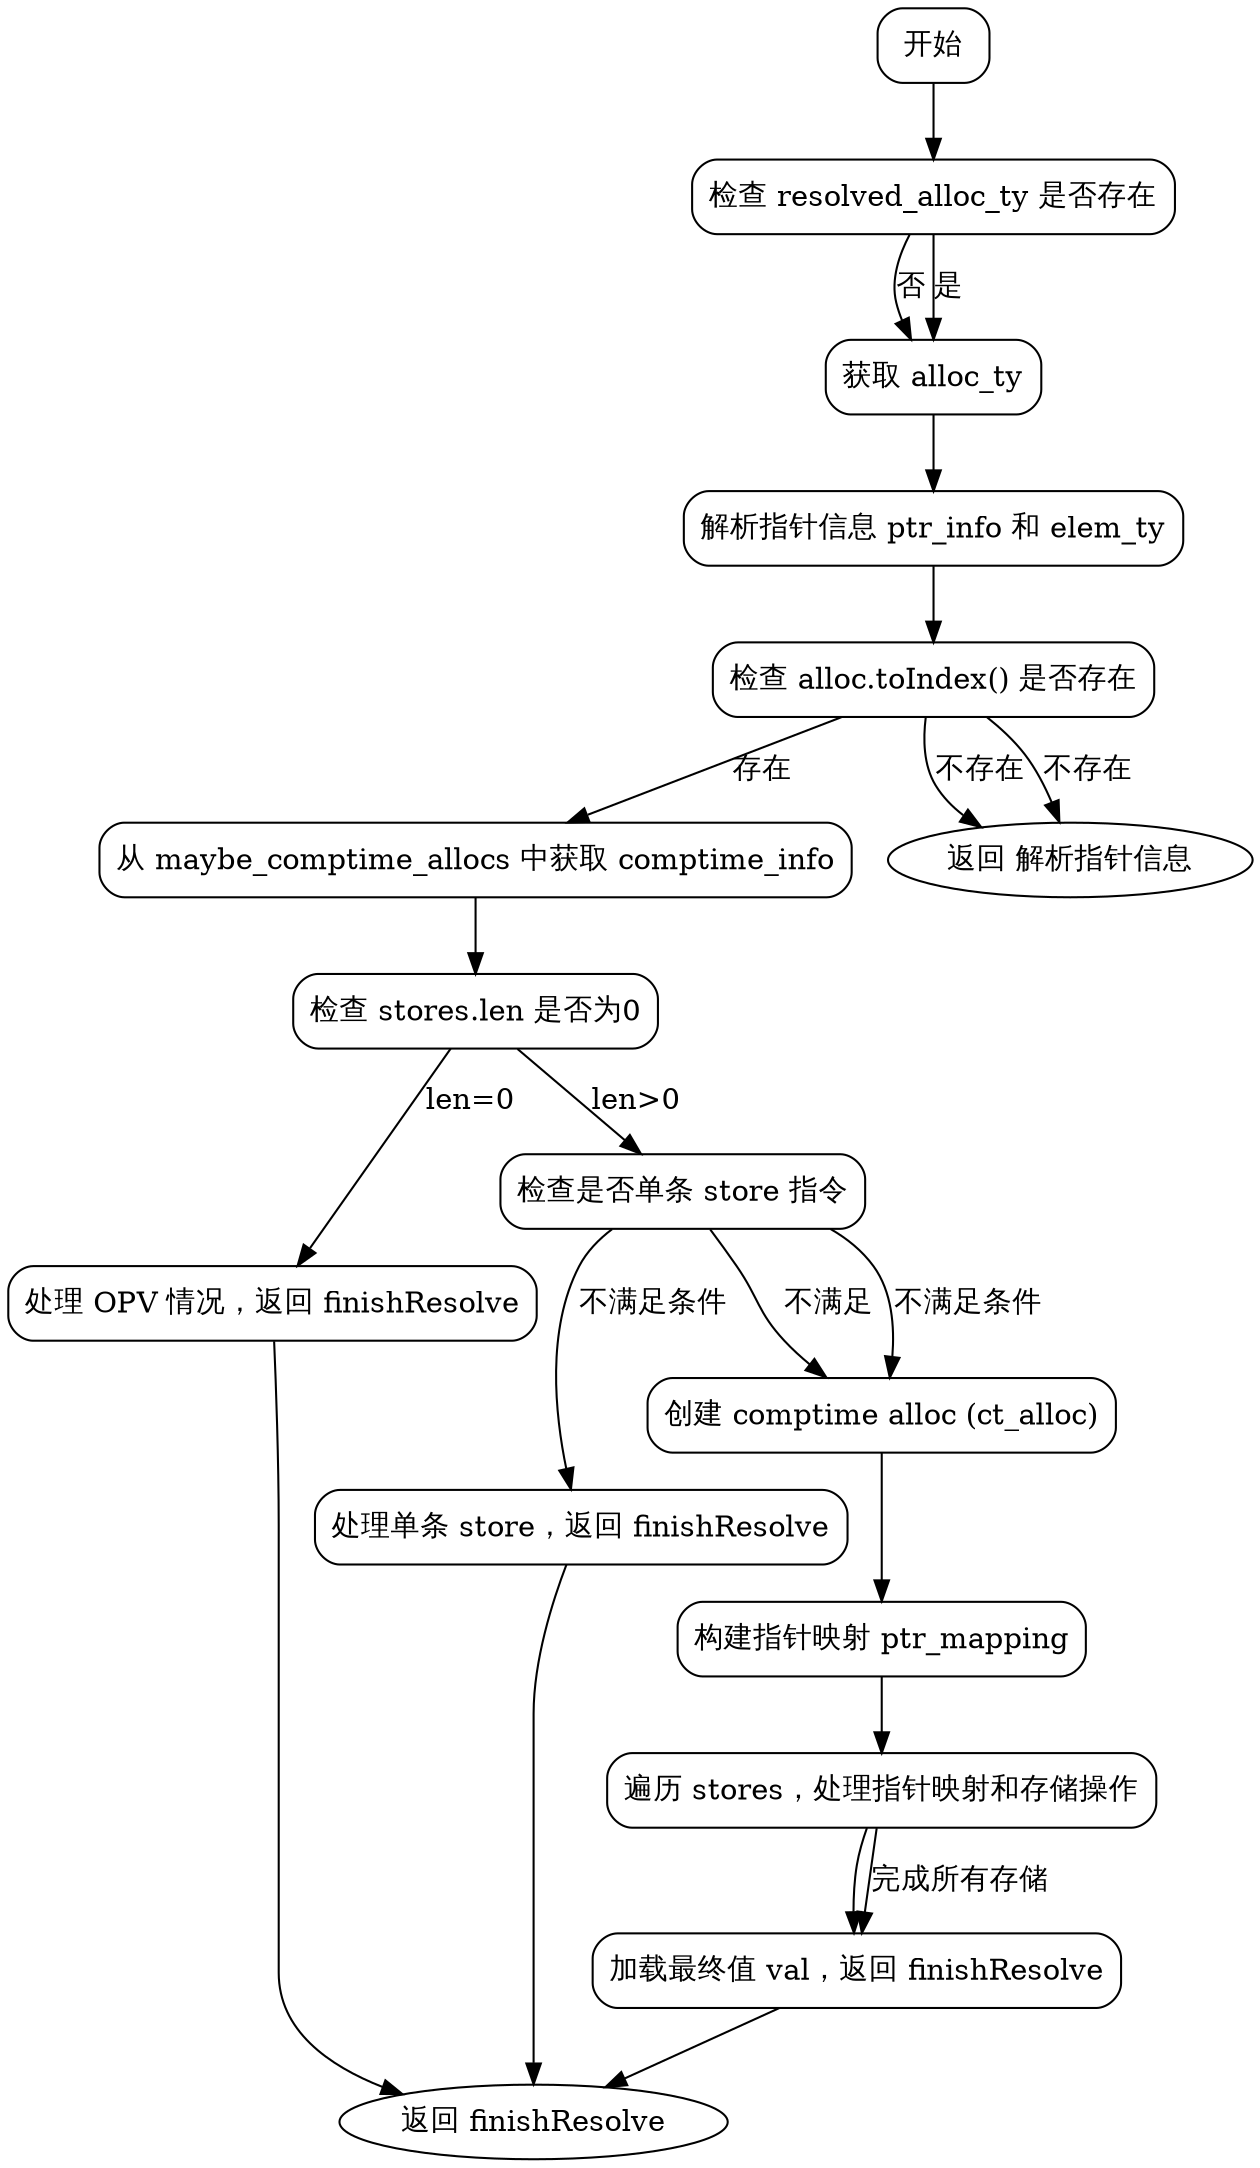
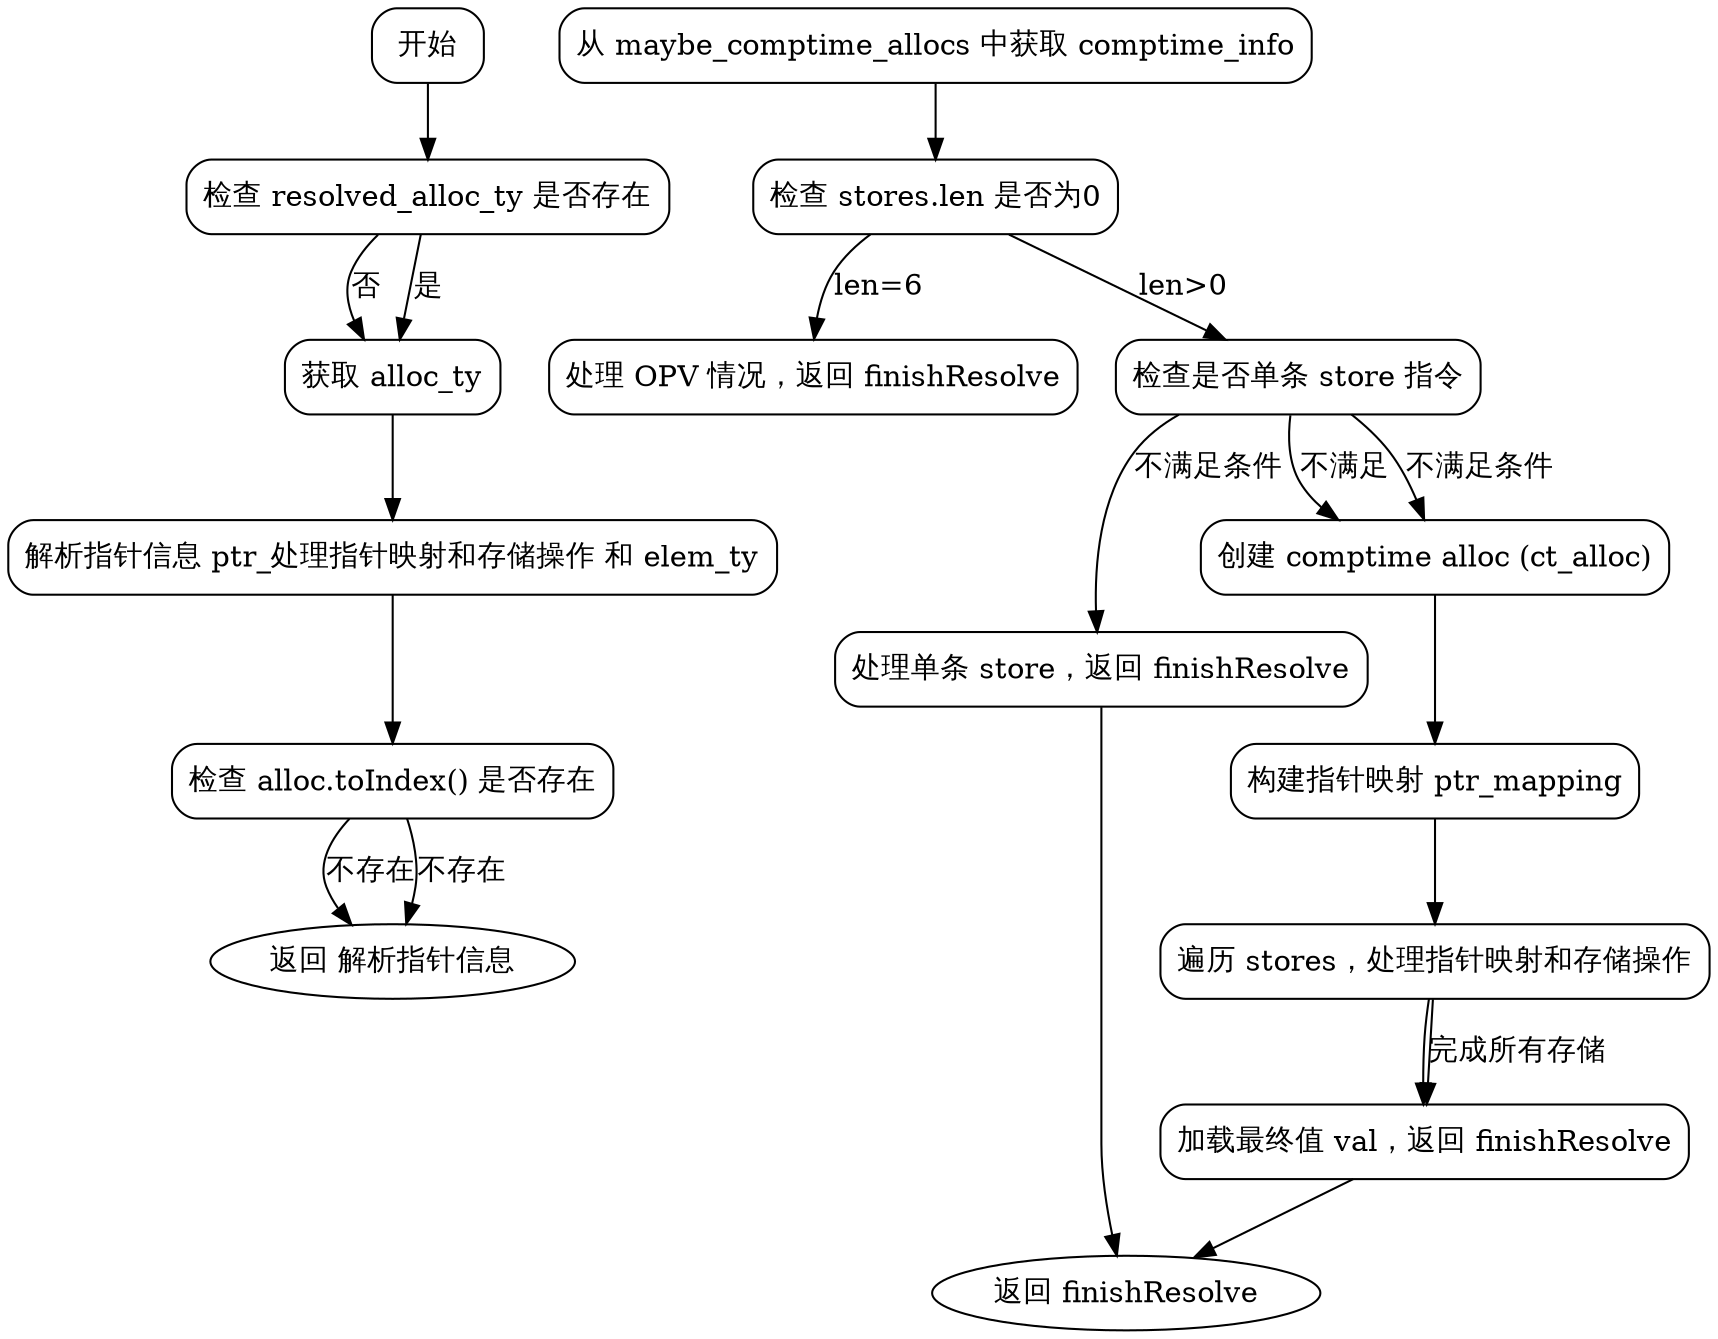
node "解析指针信息 ptr_info 和 elem_ty": label "解析指针信息 ptr_info 和 elem_ty" -> "解析指针信息 ptr_处理指针映射和存储操作 和 elem_ty"
edge "检查 alloc.toIndex() 是否存在" -> "从 maybe_comptime_allocs 中获取 comptime_info": removed, label "存在"
edge "检查 stores.len 是否为0" -> "处理 OPV 情况，返回 finishResolve": label "len=0" -> "len=6"
edge "处理 OPV 情况，返回 finishResolve" -> "返回 finishResolve": removed
